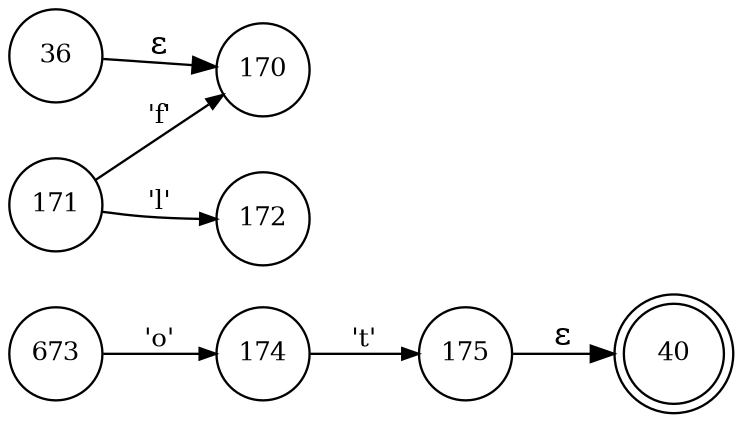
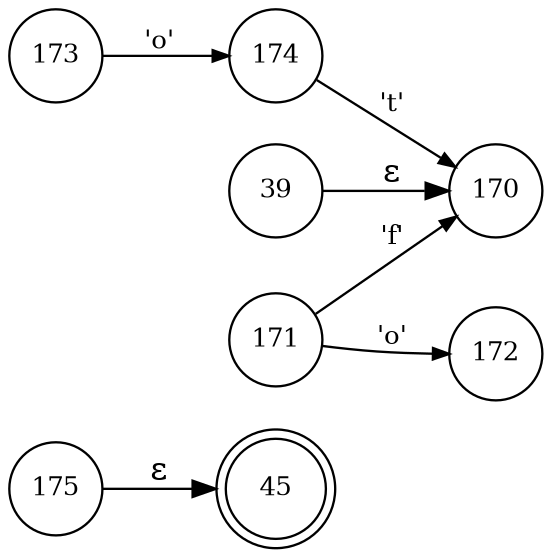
node "36": label "36" -> "39"
edge "171" -> "172": label "'l'" -> "'o'"
node "673": label "673" -> "173"
edge "174" -> "175": now "174" -> "170"
node "40": label "40" -> "45"
